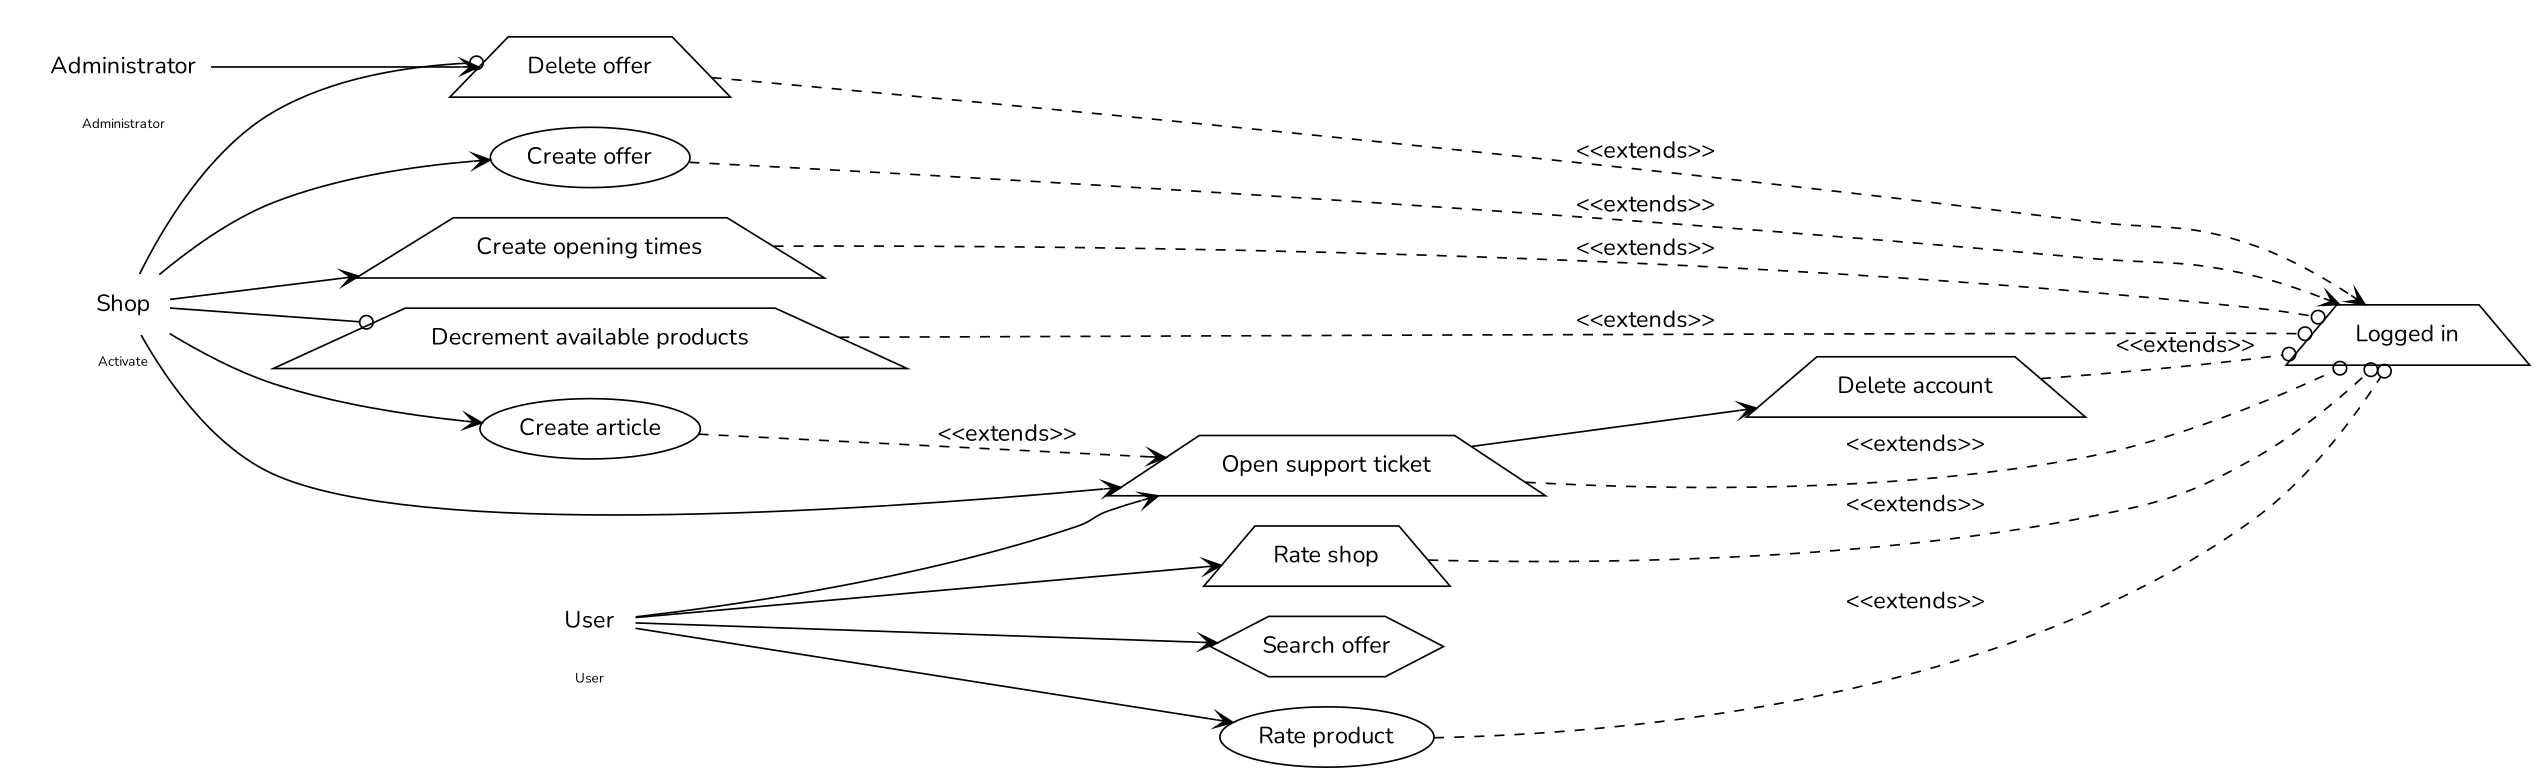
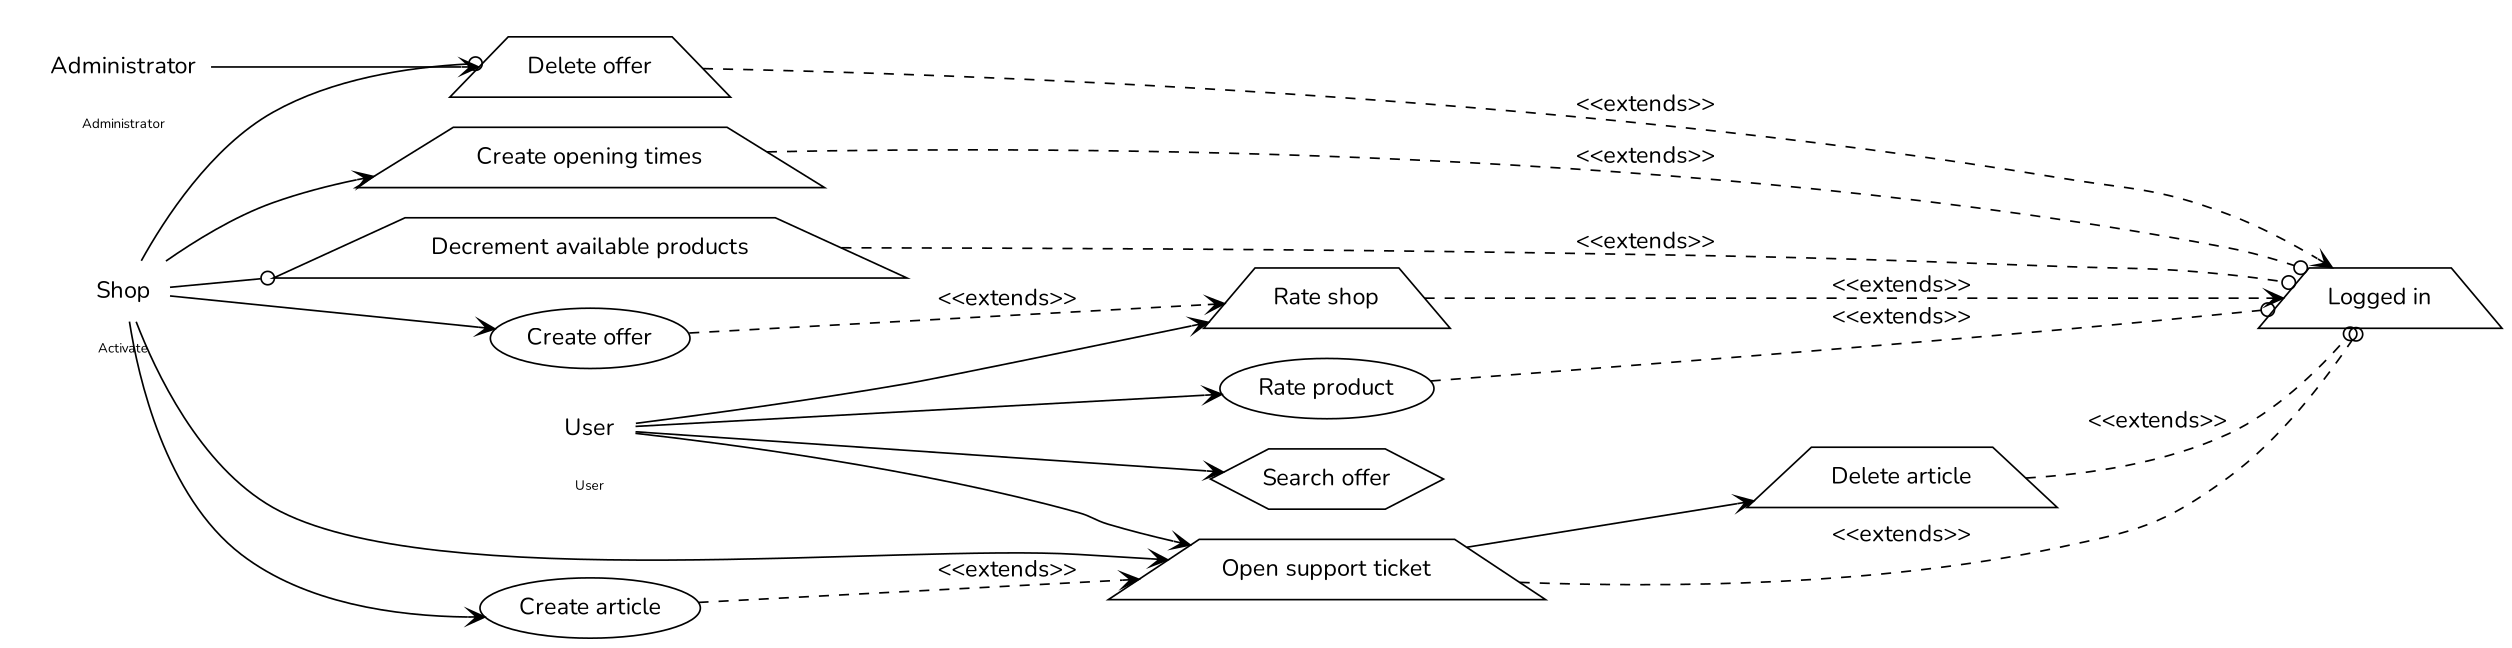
edge "Create offer" -> "Logged in": now "Create offer" -> "Rate shop"
node "Delete account": label "Delete account" -> "Delete article"
edge "Rate shop" -> "Logged in": arrowhead odot -> vee
